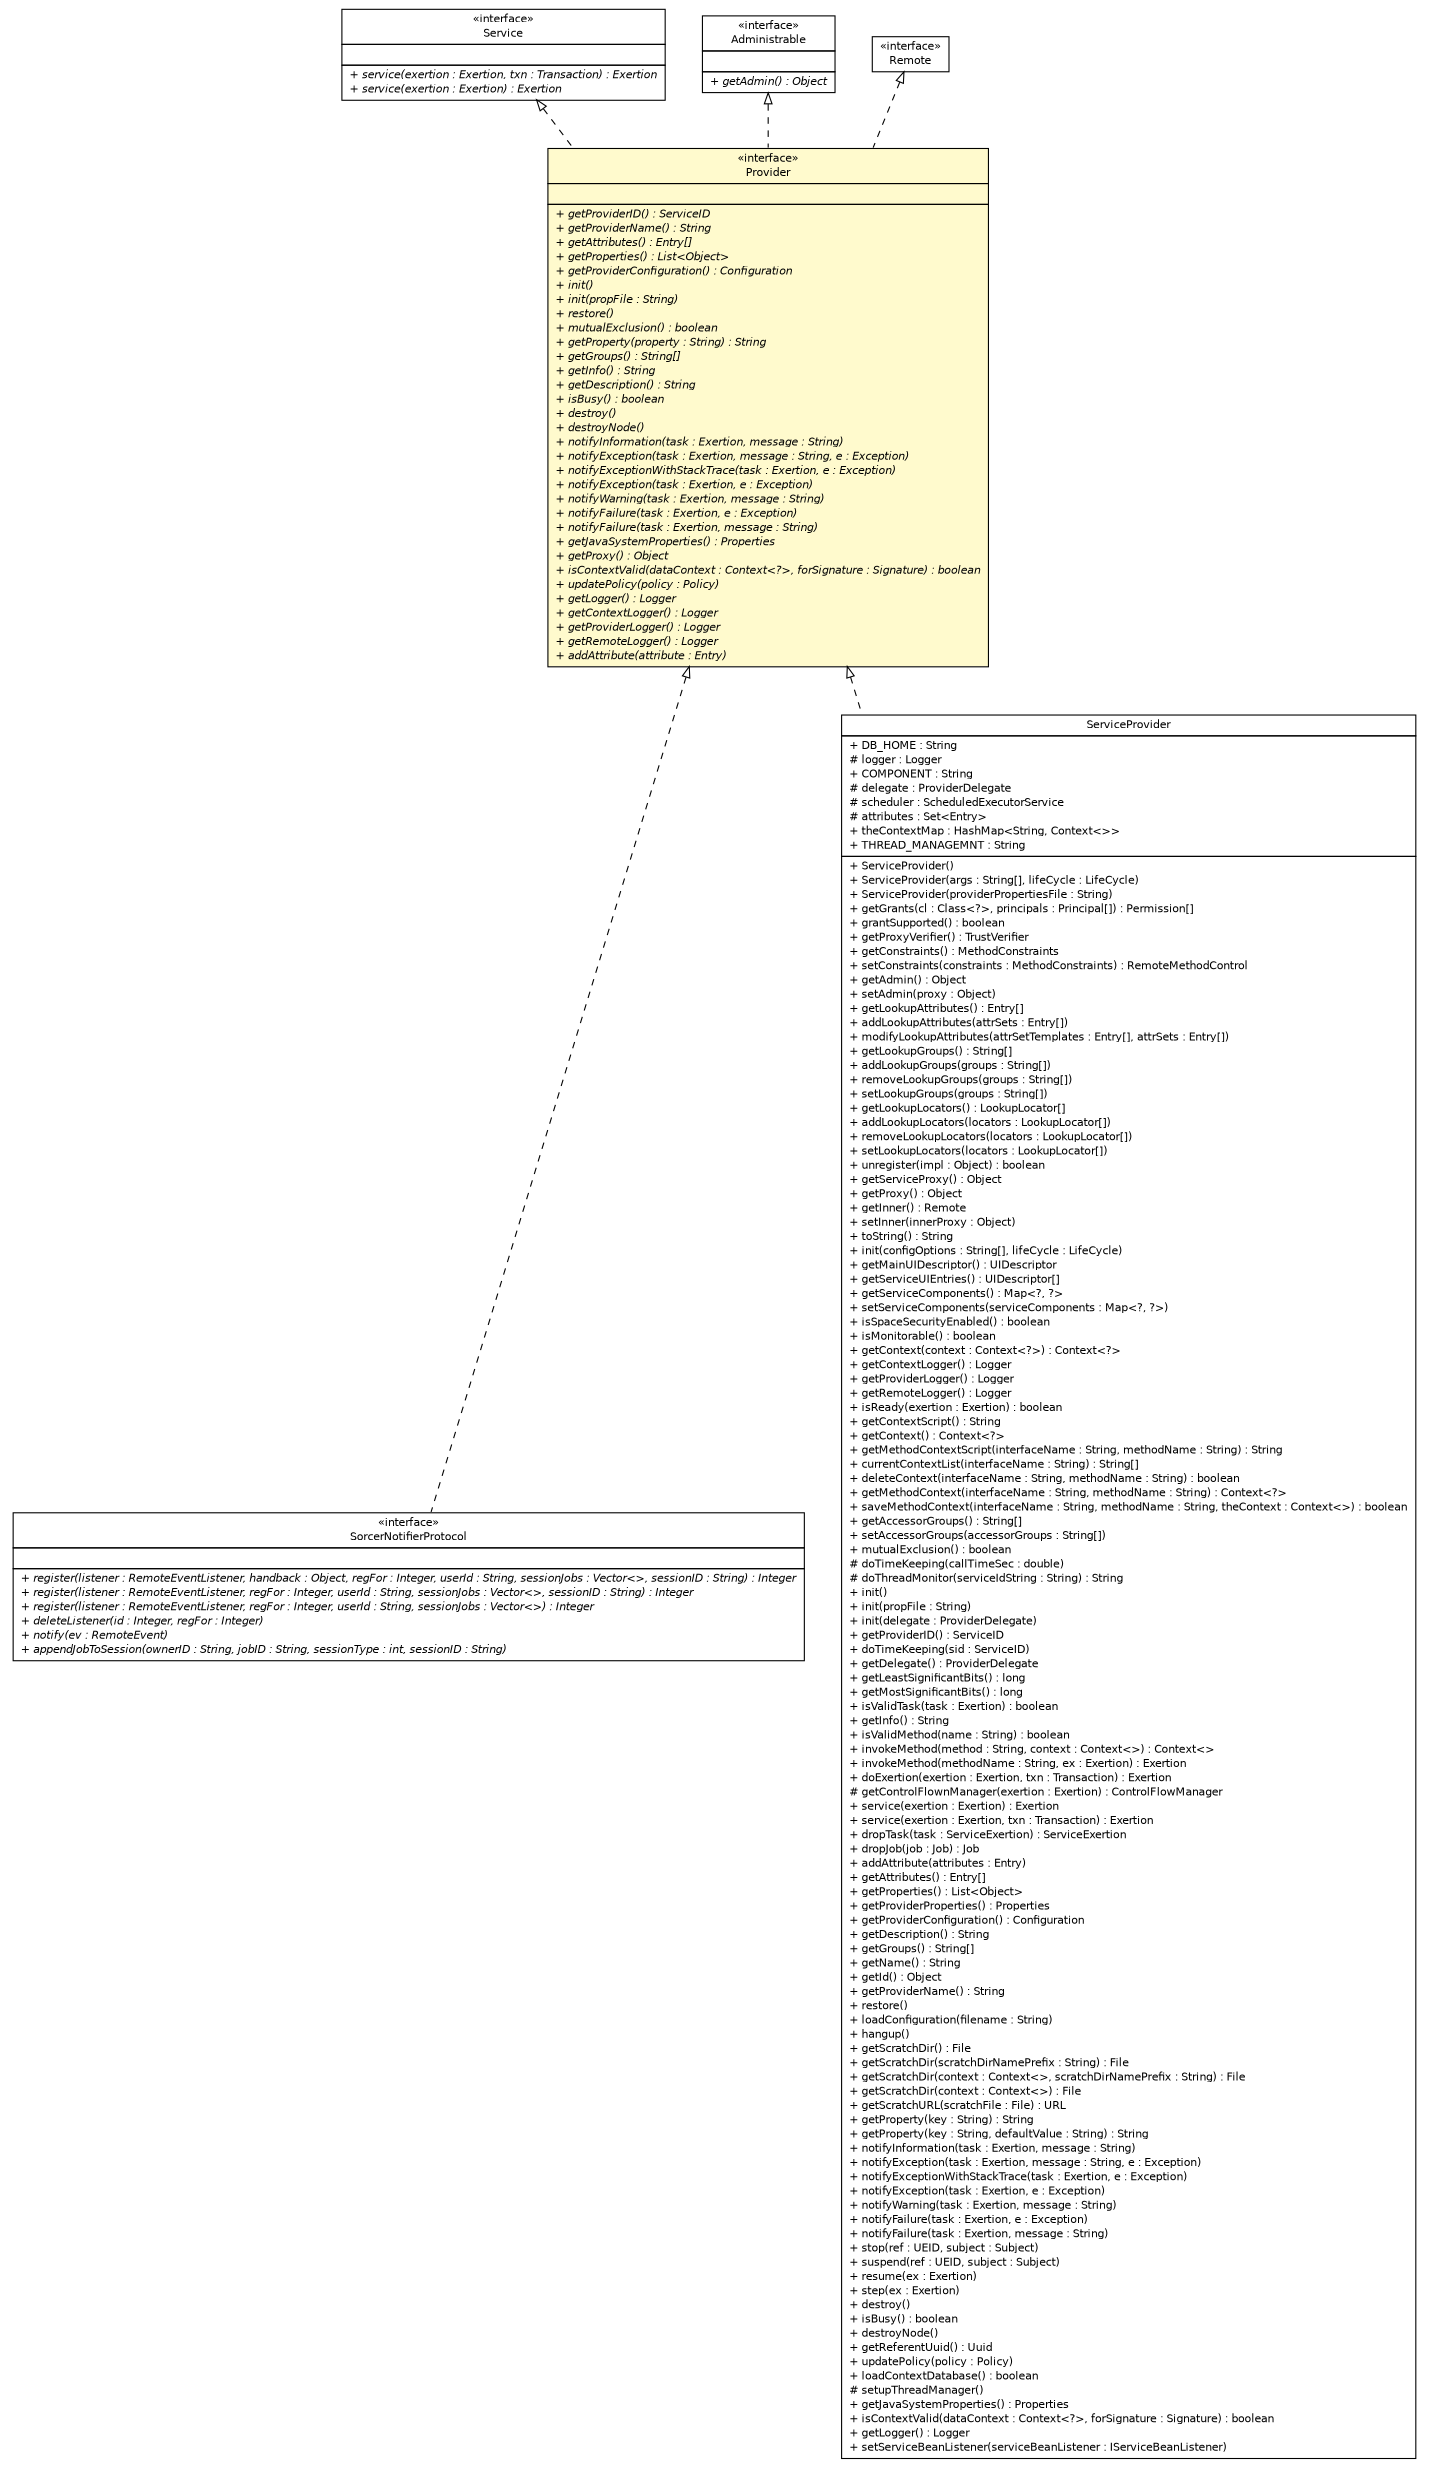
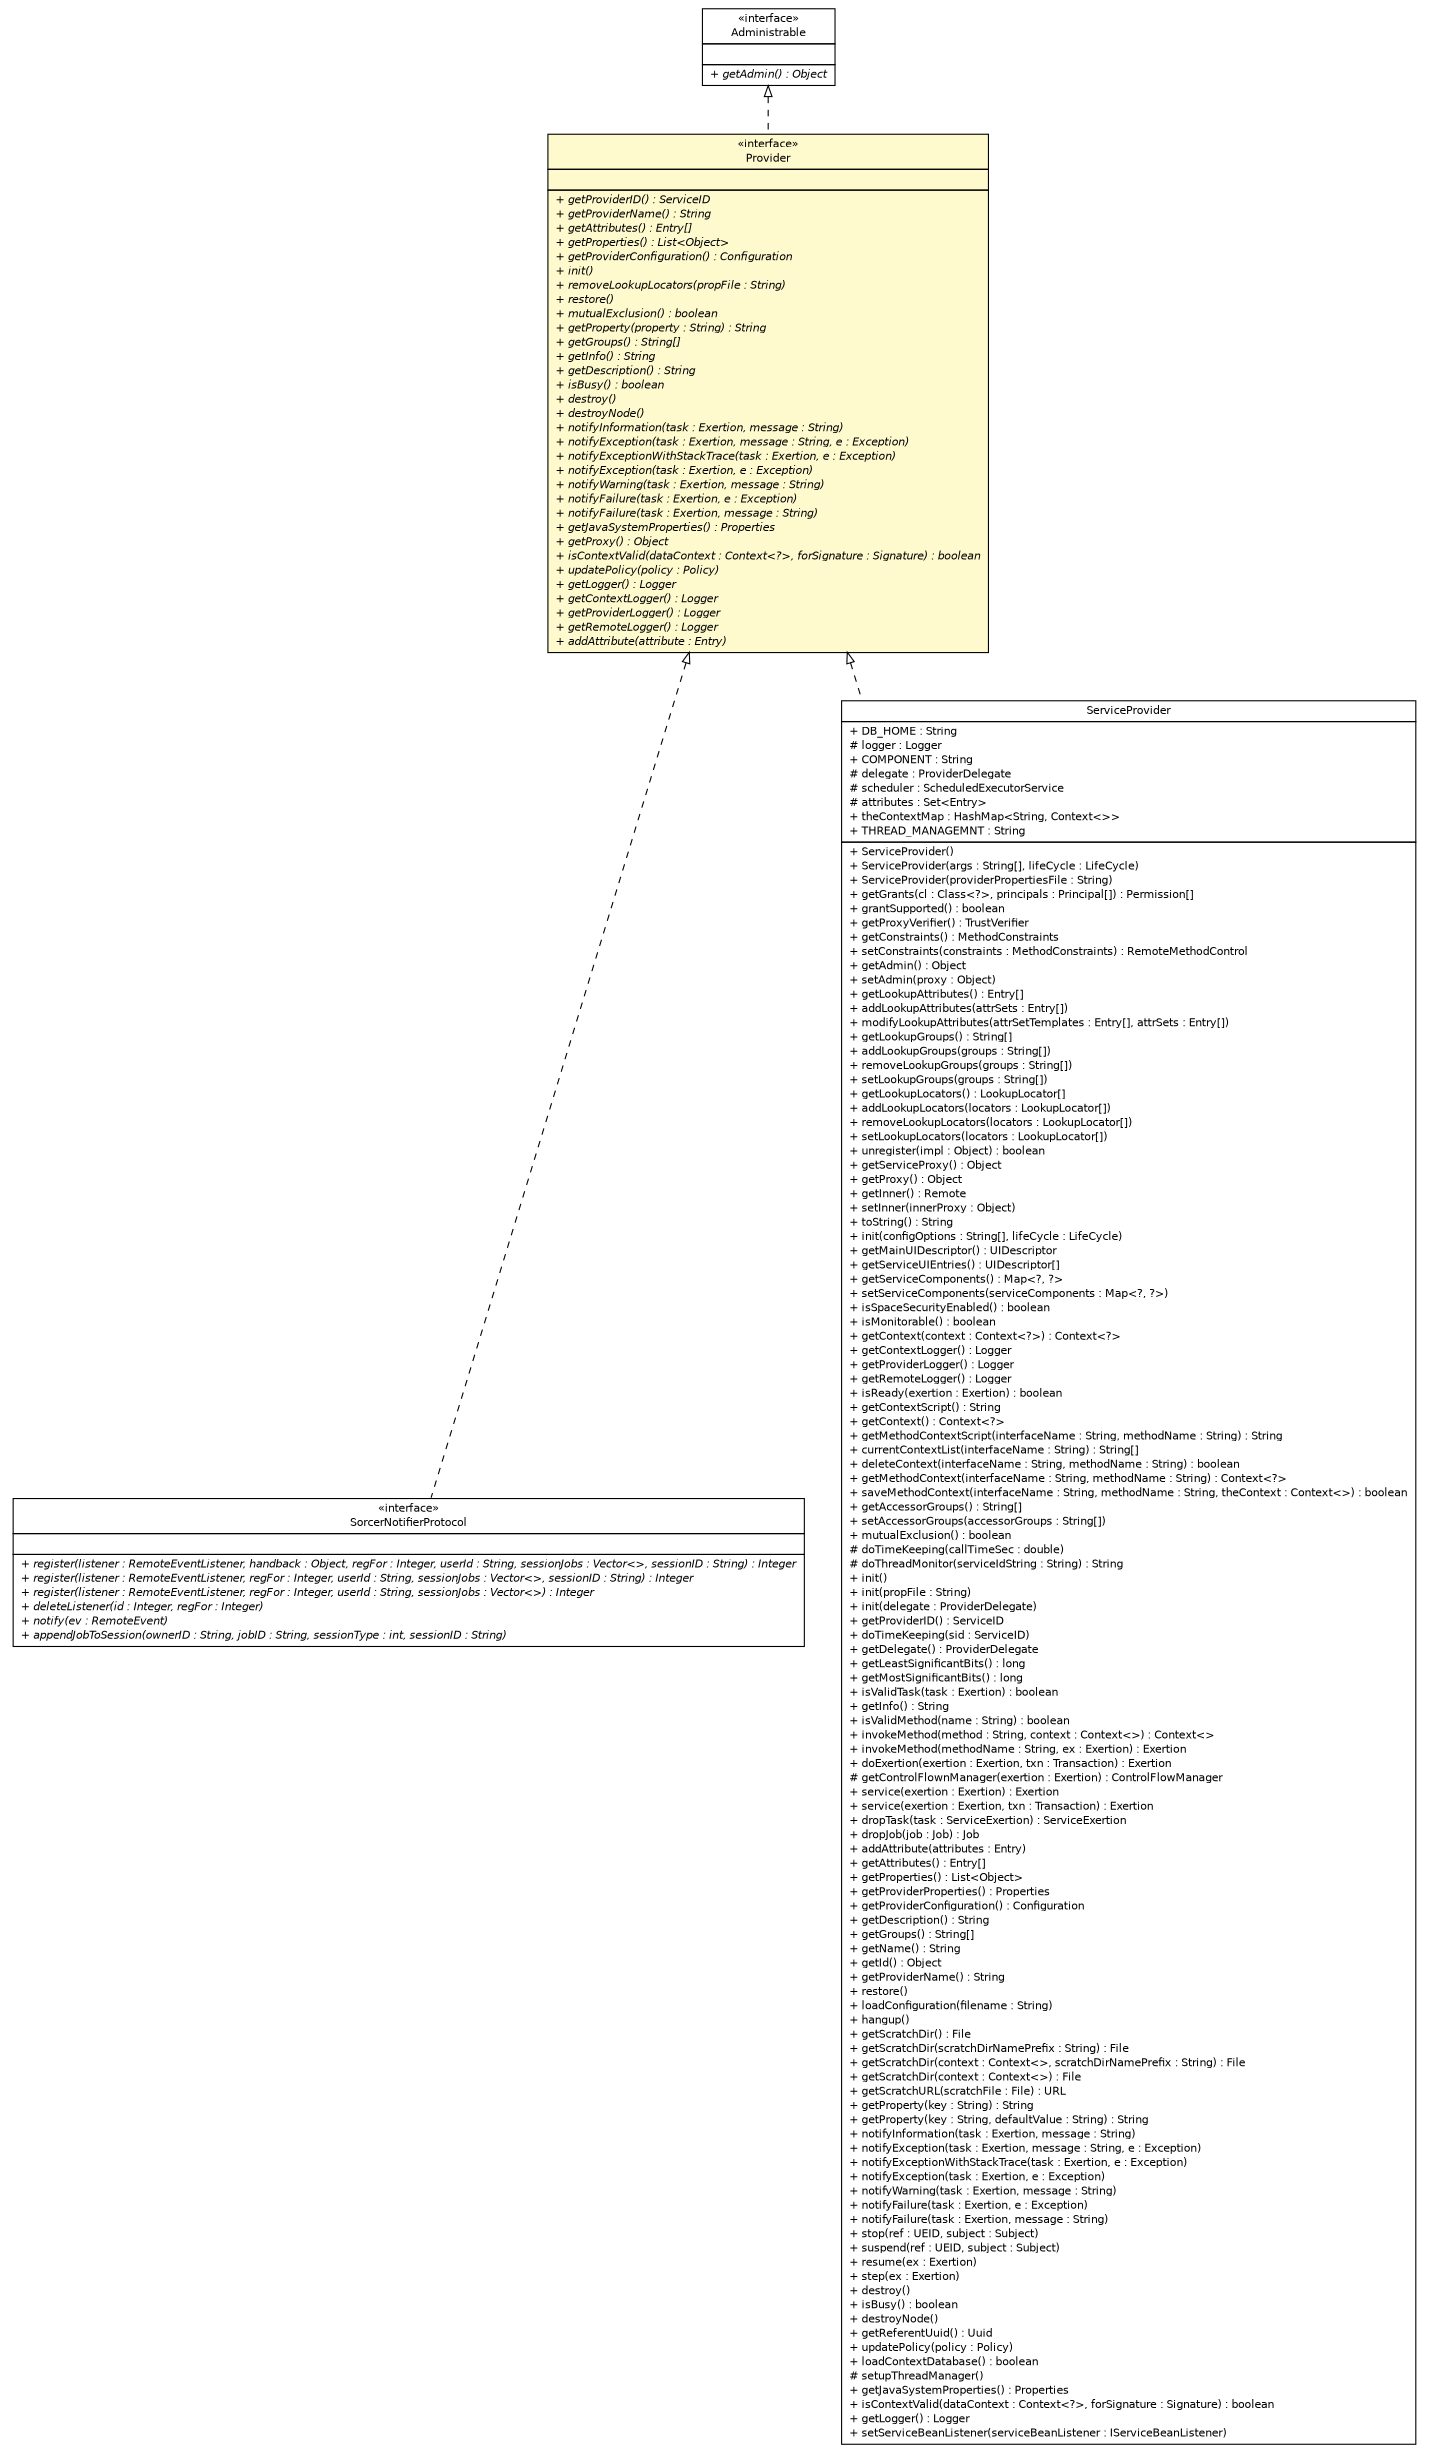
node "Service": removed
node "Remote": removed
node "Provider": text "+ init(propFile : String)" -> "+ removeLookupLocators(propFile : String)"
